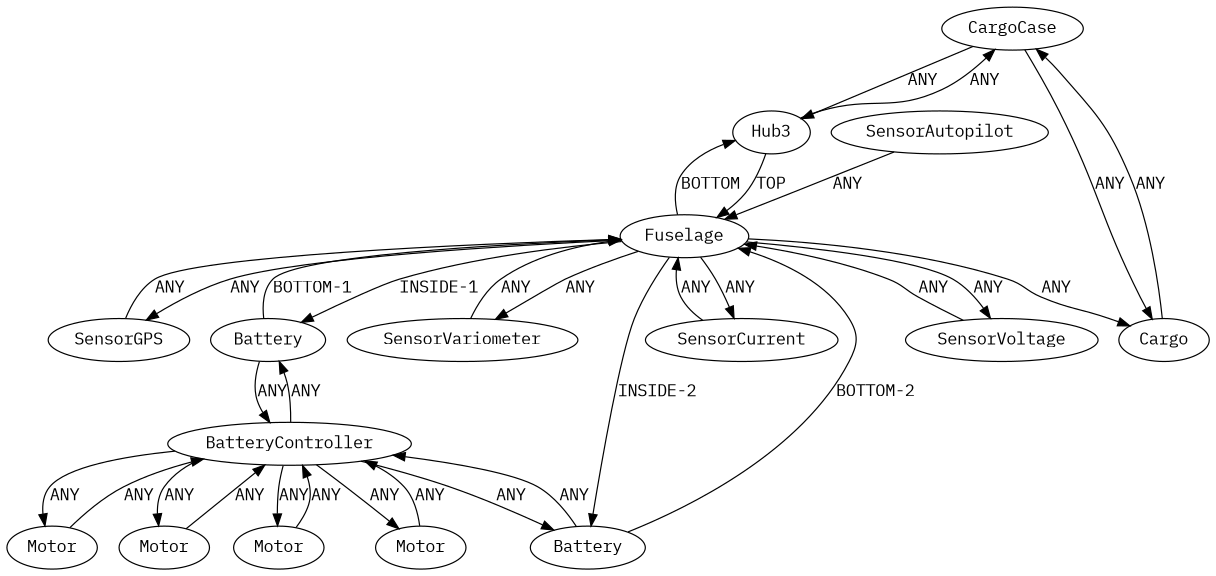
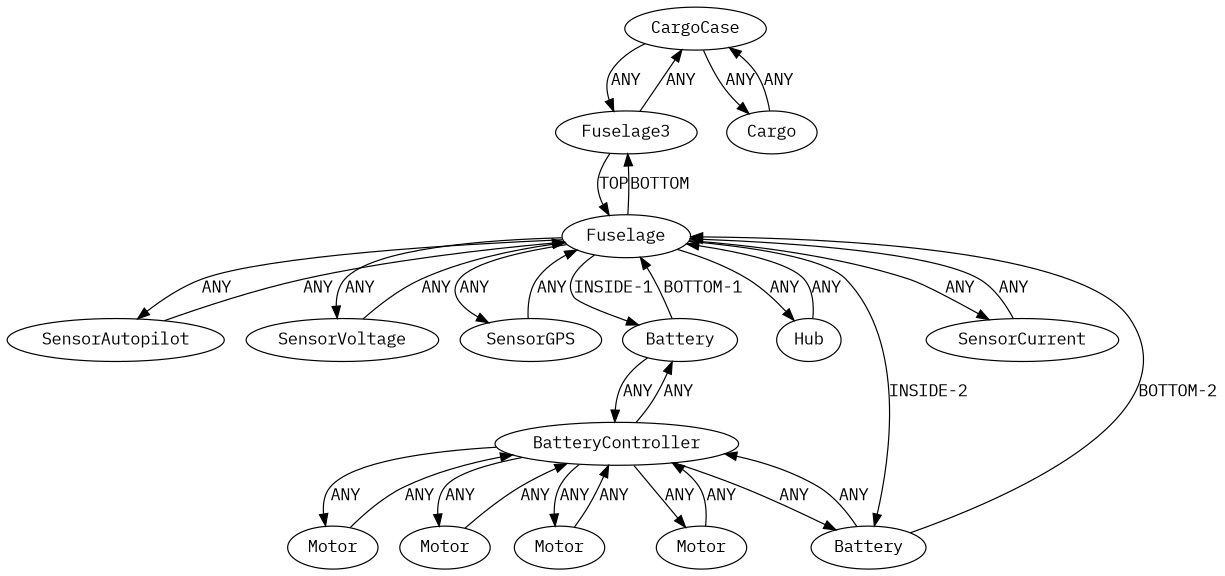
node "Hub3": label "Hub3" -> "Fuselage3"
edge "Fuselage" -> "Cargo": now "Fuselage" -> "SensorAutopilot"
node "SensorVariometer": label "SensorVariometer" -> "Hub"
